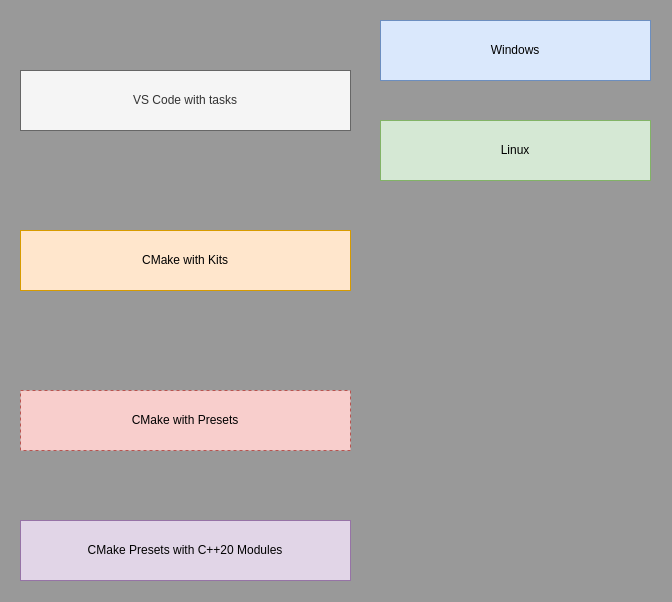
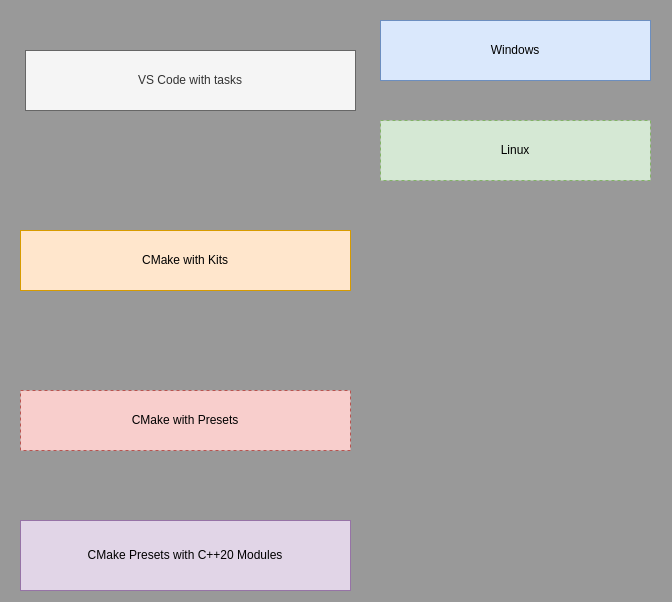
node "VS Code with tasks": moved (186, 101) -> (191, 81)
node "Linux": style solid -> dashed
node "CMake Presets with C++20 Modules": size 330x60 -> 330x70
